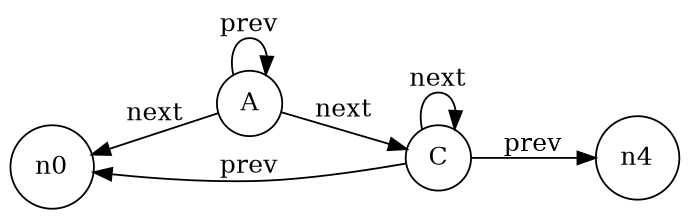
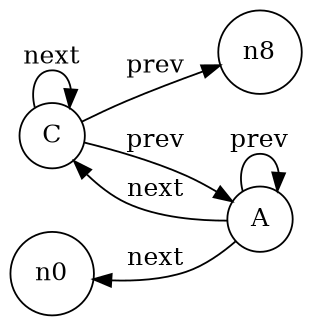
node "n4": label "n4" -> "n8"
edge "C" -> "n0": now "C" -> "A"
